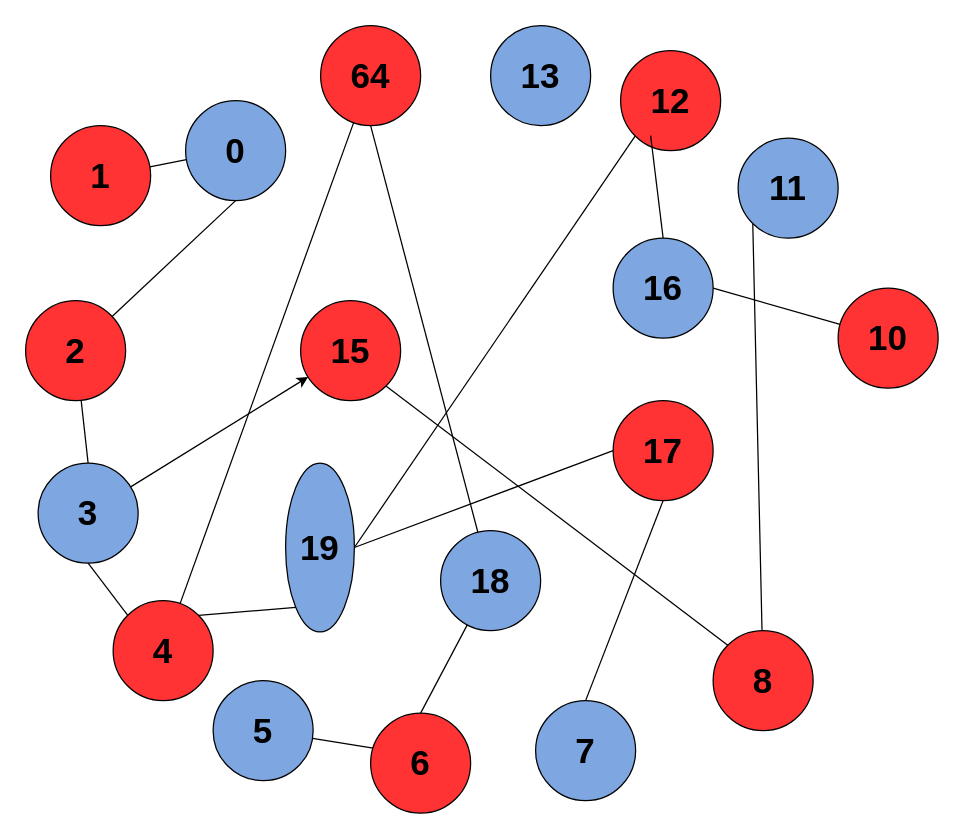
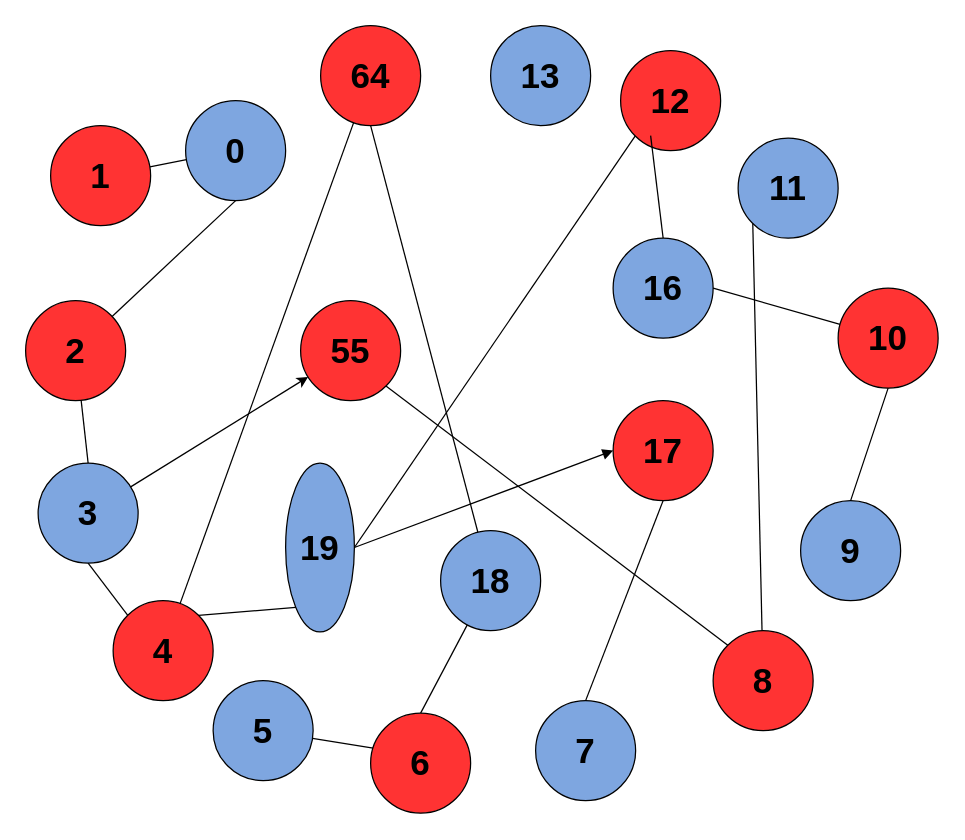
node "15": label "15" -> "55"
edge "10" -- "9": added
edge "17" -- "19": arrowhead none -> block
node "9": added
